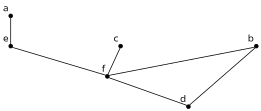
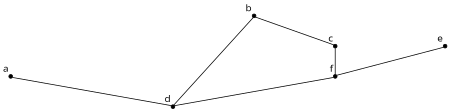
edge "a" -- "e": now "a" -- "d"
edge "b" -- "f": now "b" -- "c"
